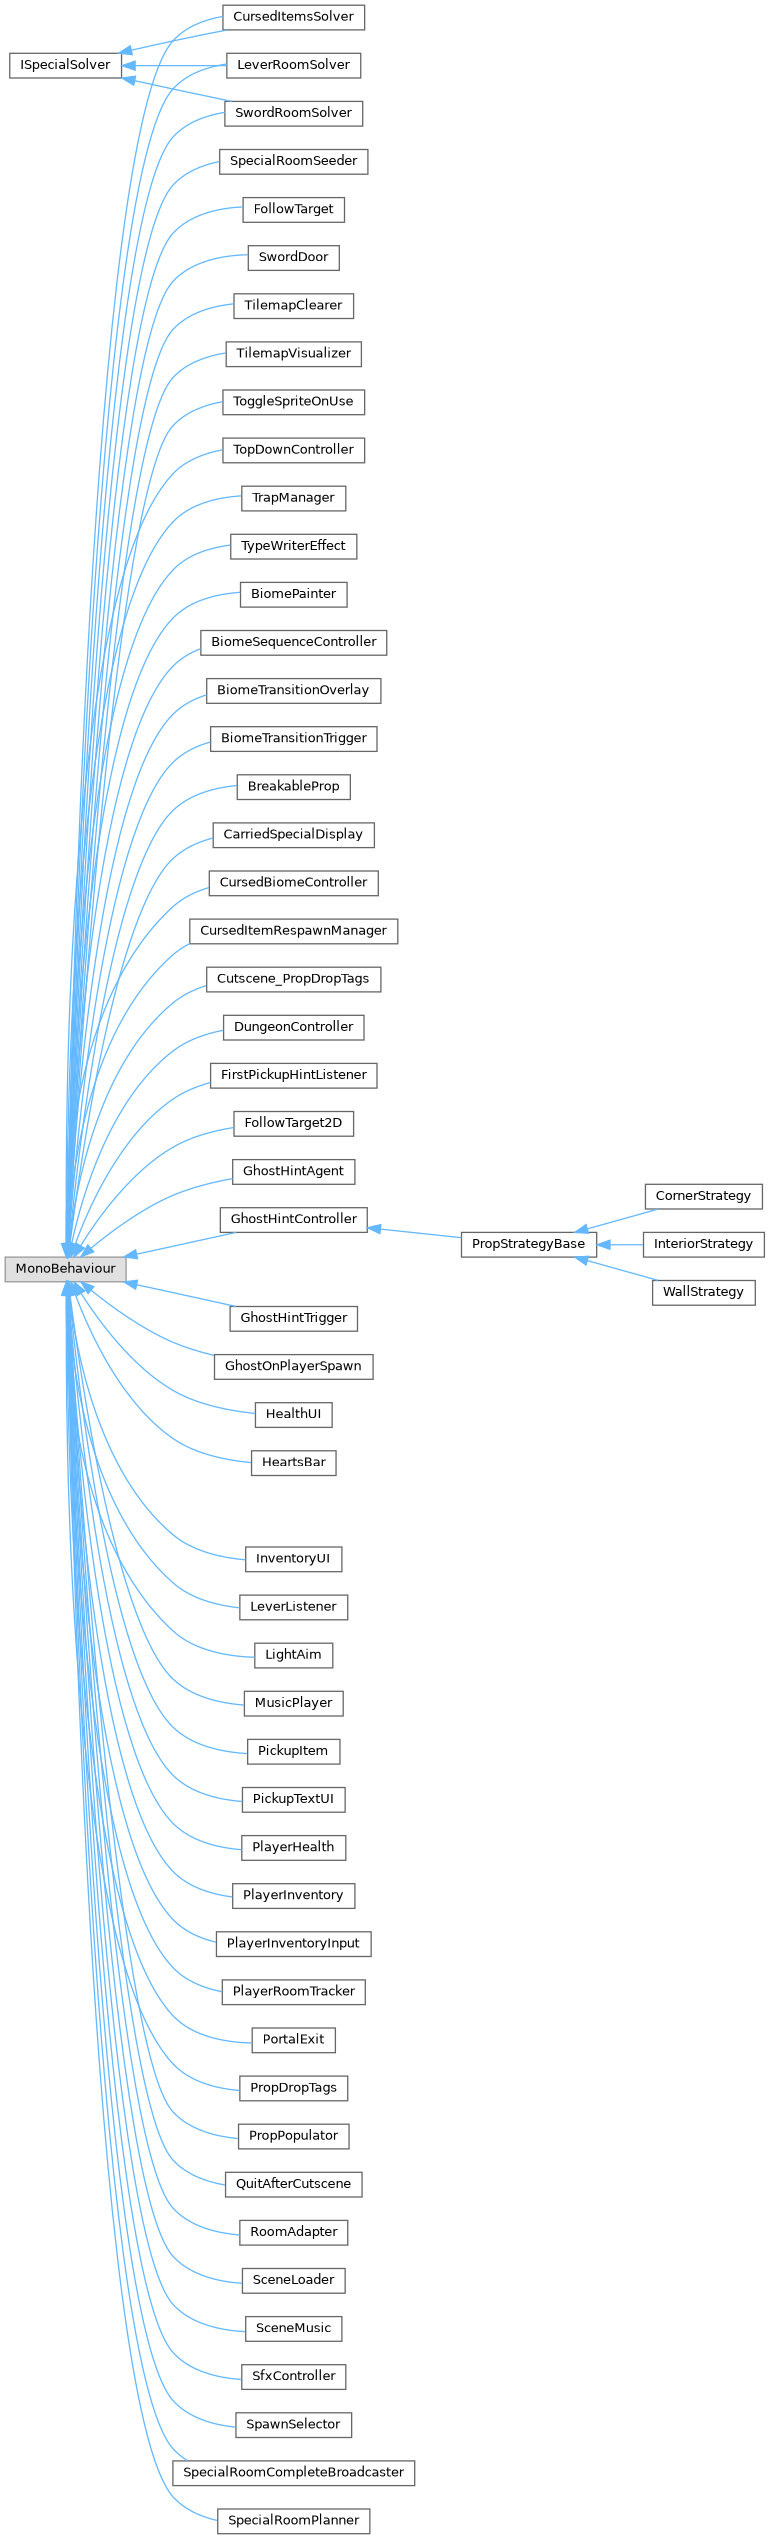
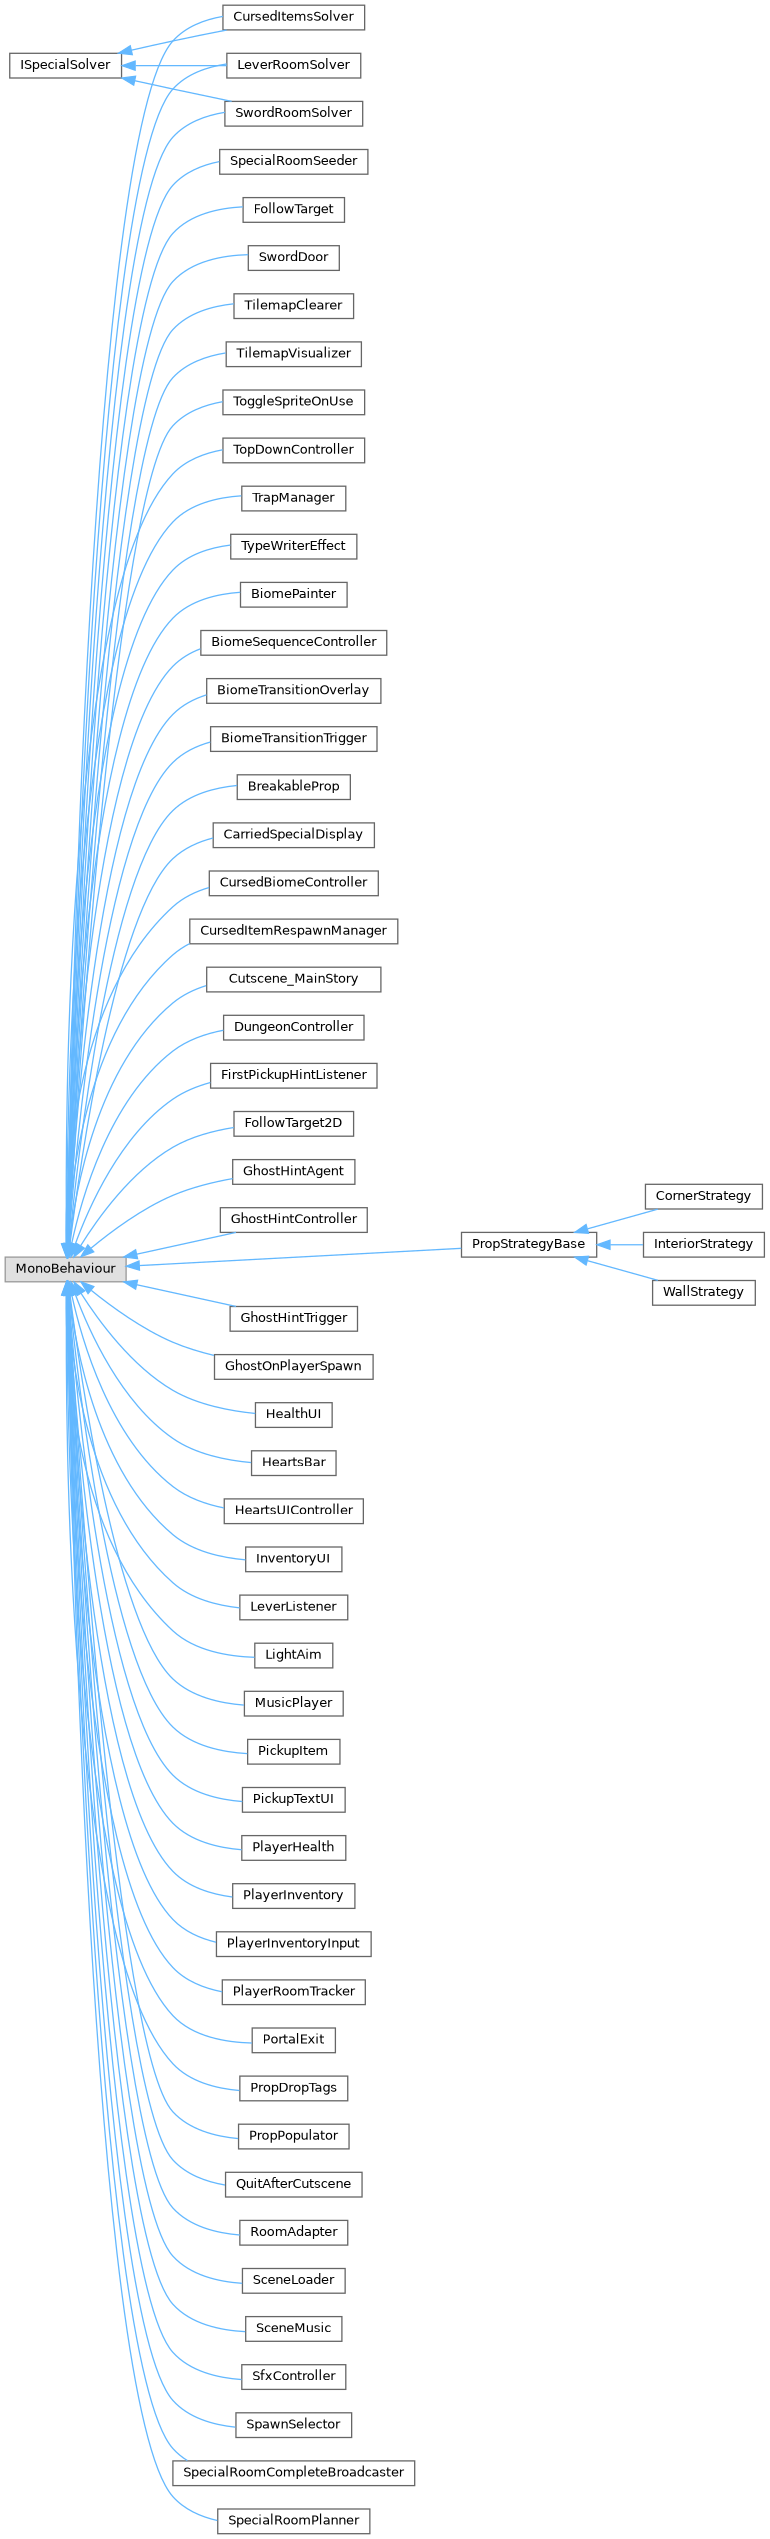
node "Cutscene_PropDropTags": label "Cutscene_PropDropTags" -> "Cutscene_MainStory"
edge "PropStrategyBase" -> "GhostHintController": now "PropStrategyBase" -> "MonoBehaviour"
node "HeartsUIController": added
